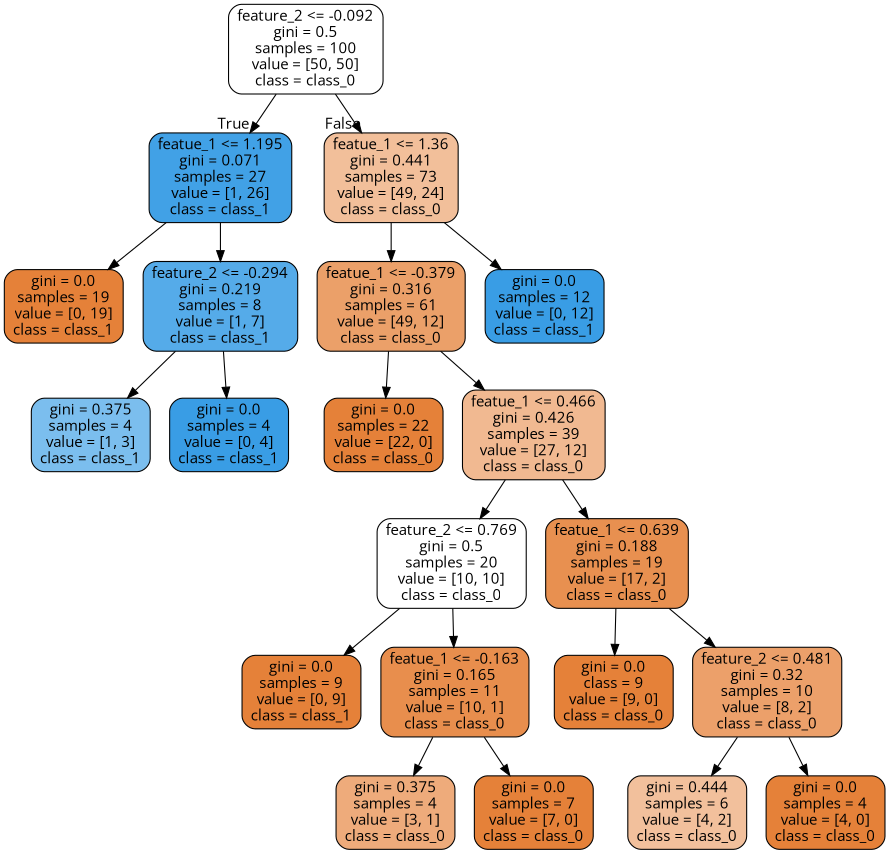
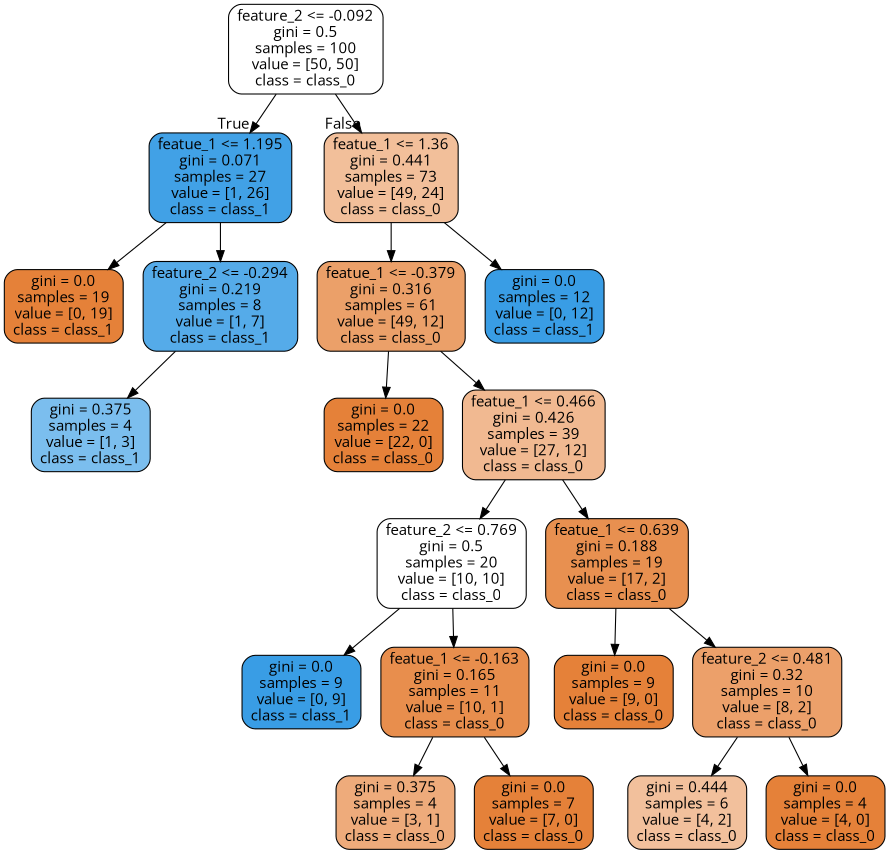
node "gini = 0.0 samples = 4 value = [0, 4] class = class_1": removed
node "gini = 0.0 samples = 9 value = [0, 9] class = class_1": fillcolor #e58139 -> #399de5
node "gini = 0.0 class = 9 value = [9, 0] class = class_0": label "gini = 0.0 class = 9 value = [9, 0] class = class_0" -> "gini = 0.0 samples = 9 value = [9, 0] class = class_0"
